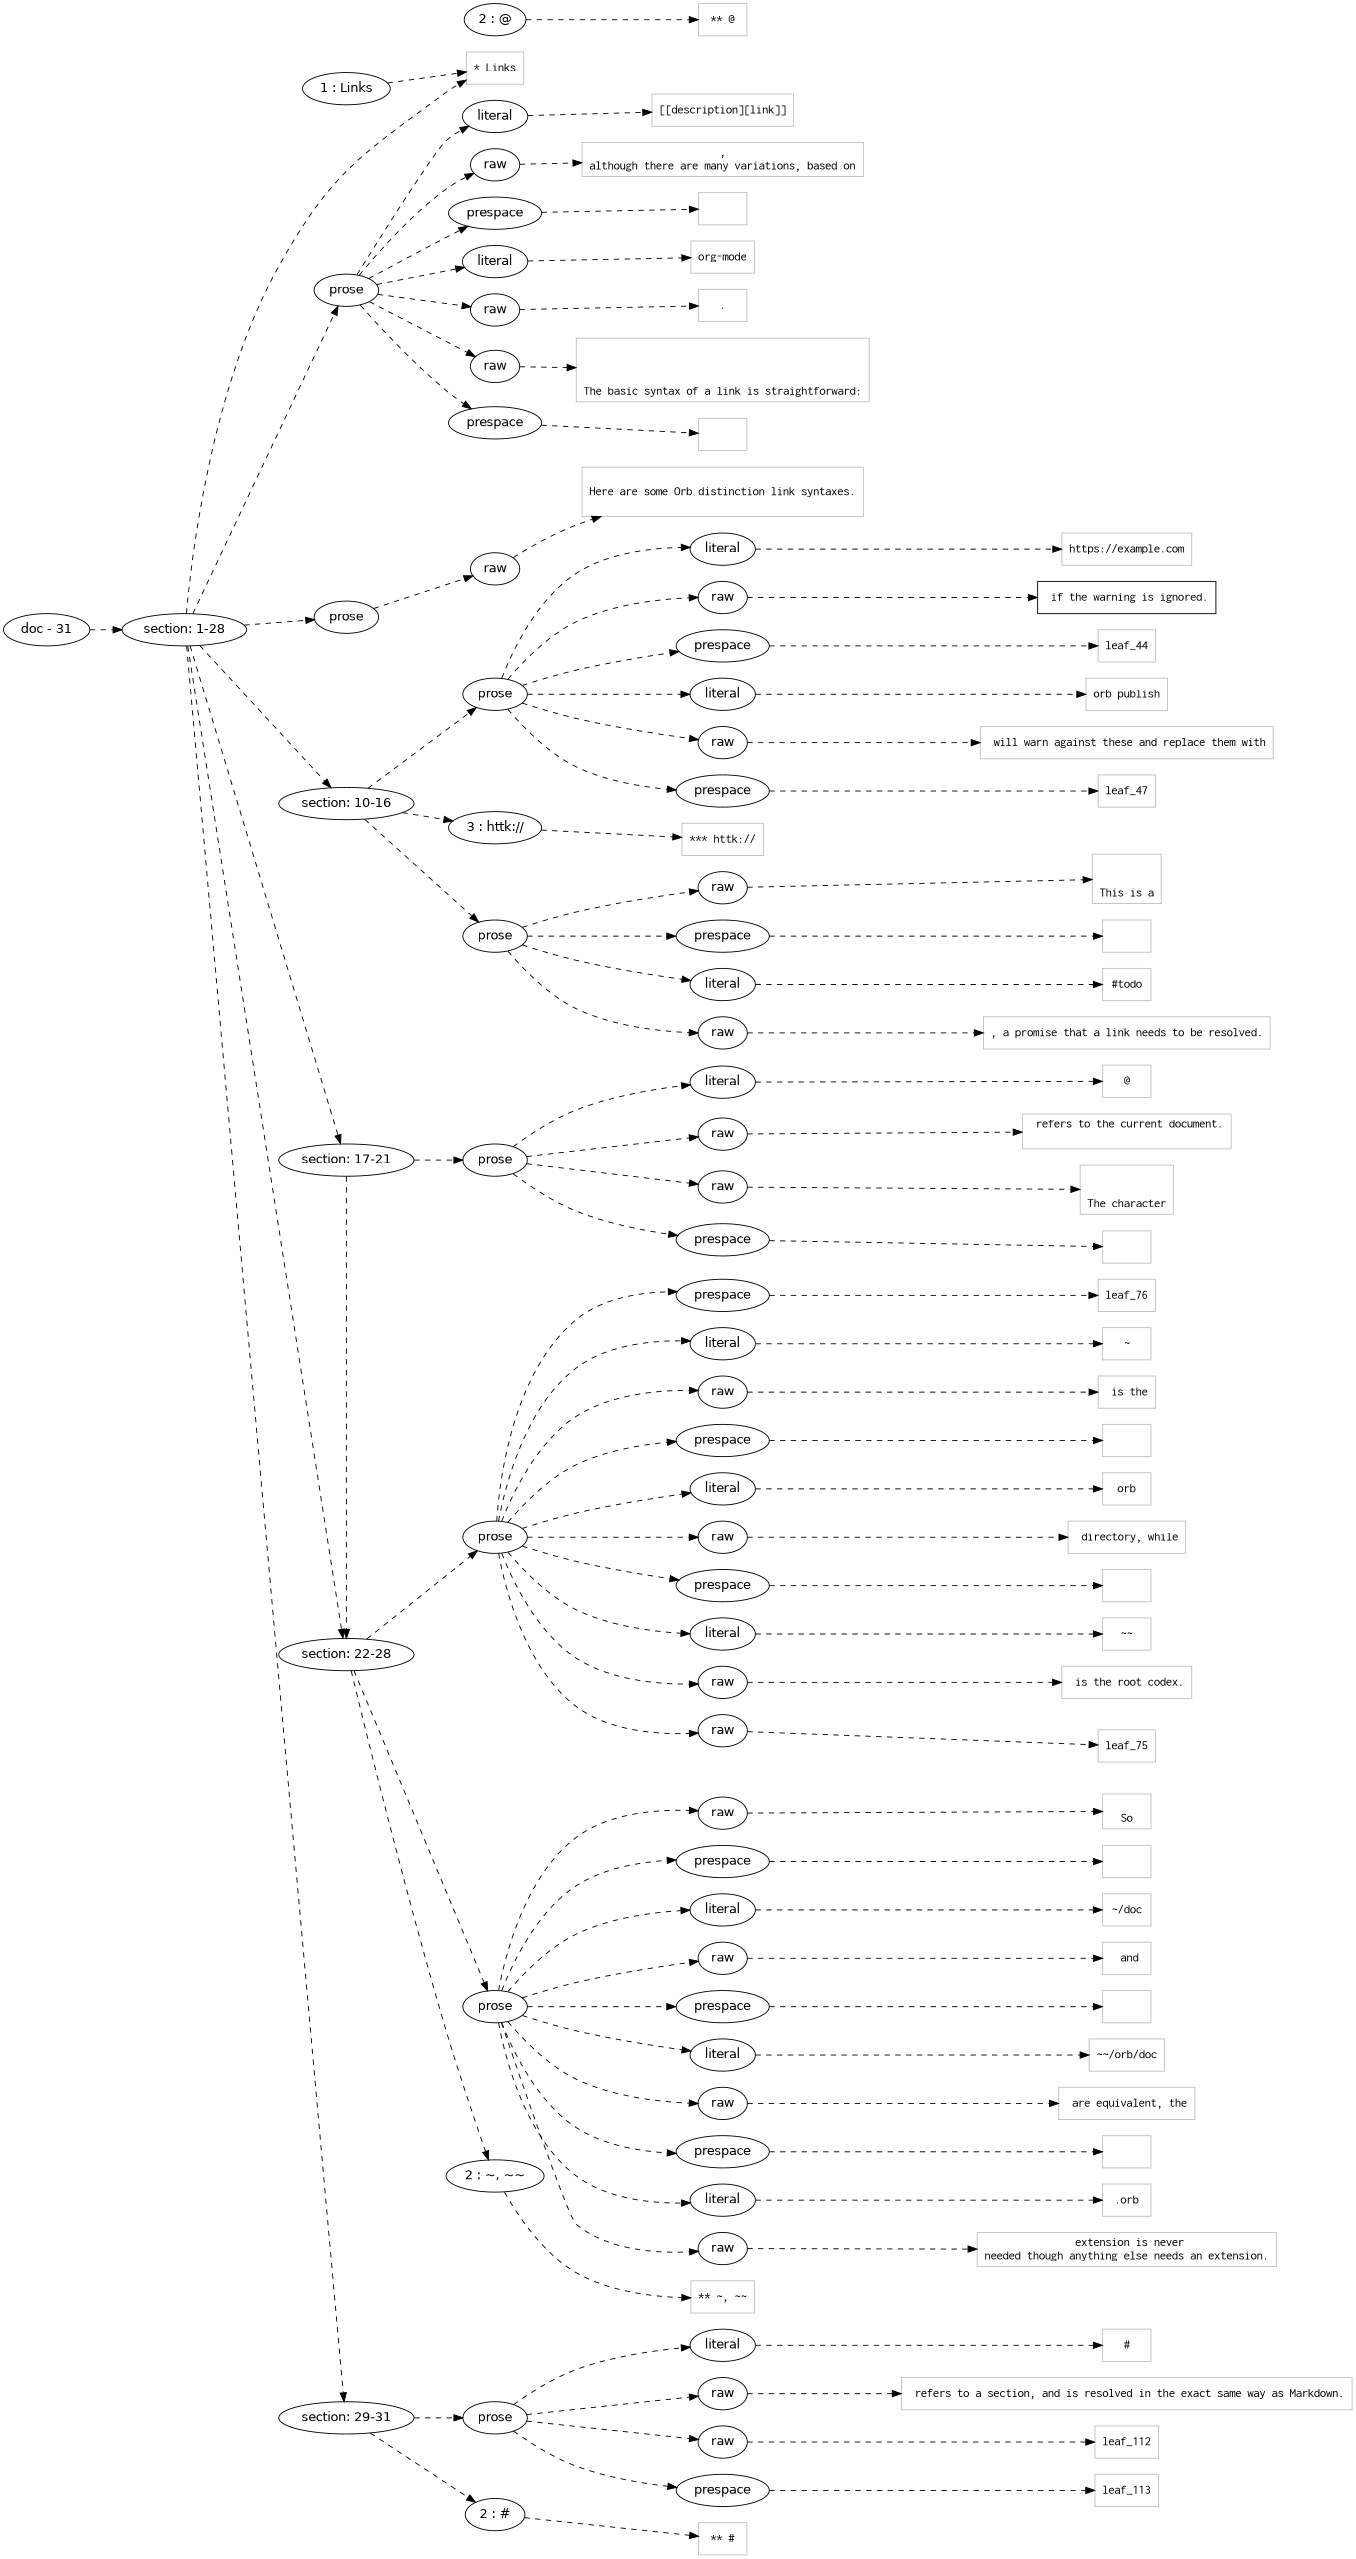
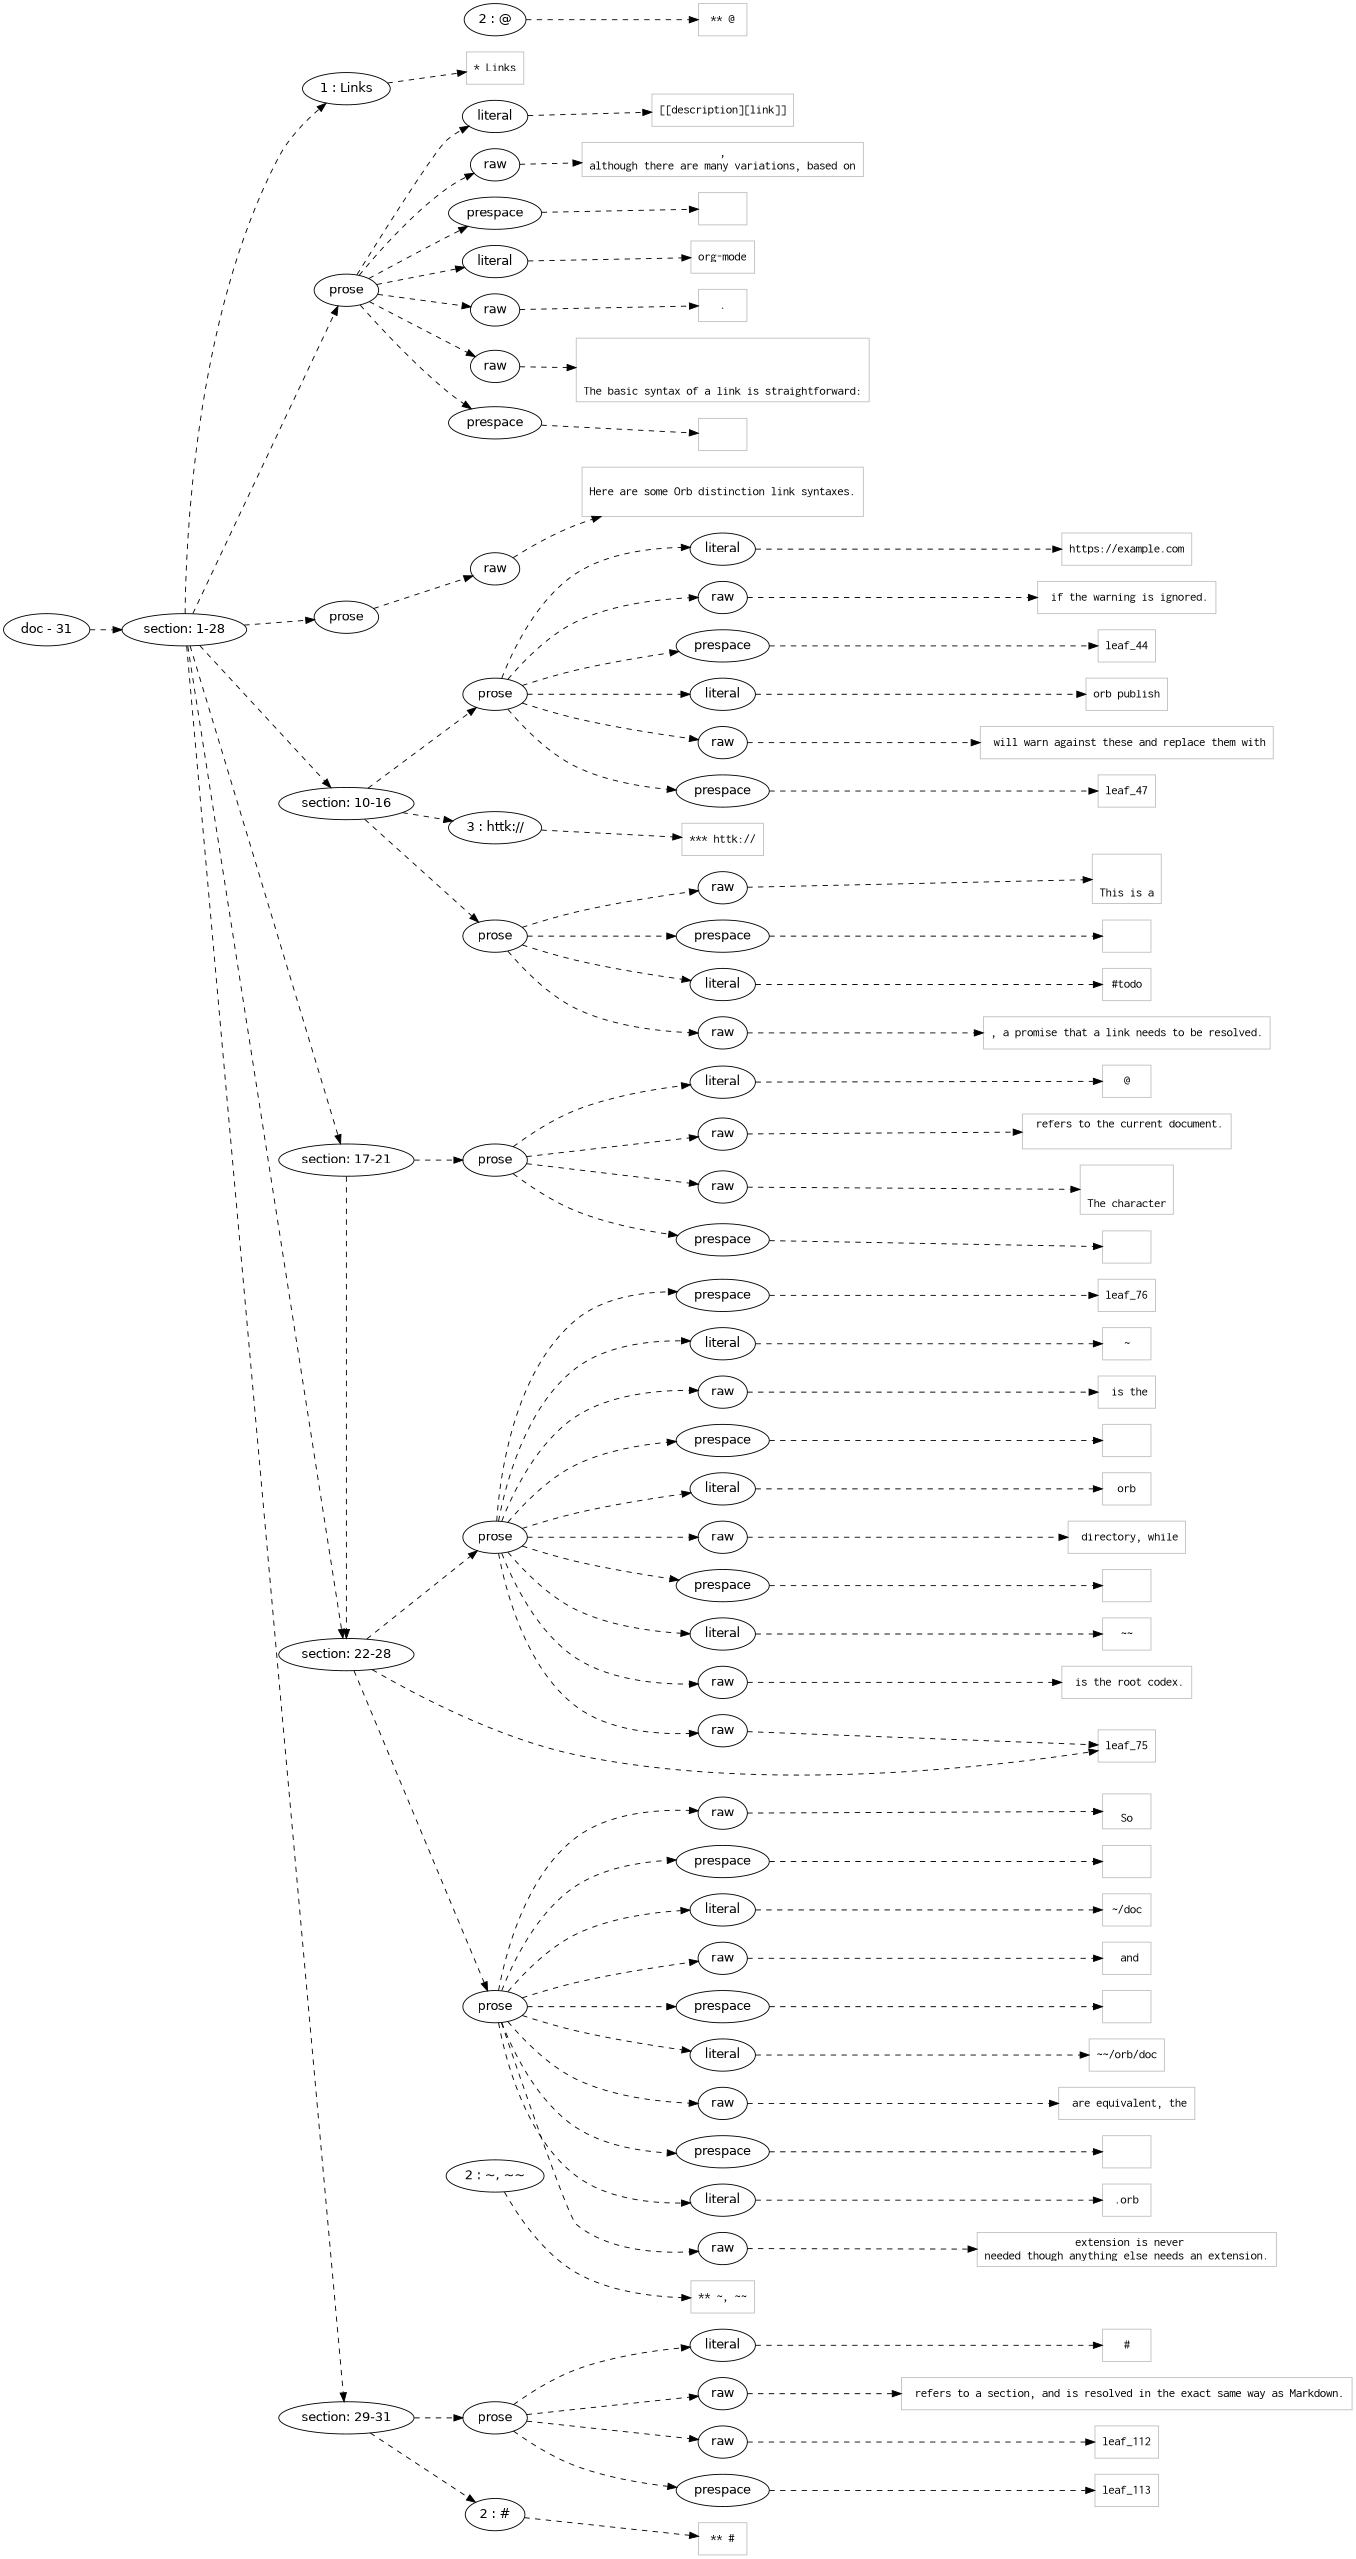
edge "section: 1-28" -> "* Links": now "section: 1-28" -> "1 : Links"
node "if the warning is ignored.": color black -> Gray
edge "section: 22-28" -> "2 : ~, ~~": now "section: 22-28" -> "leaf_75"
